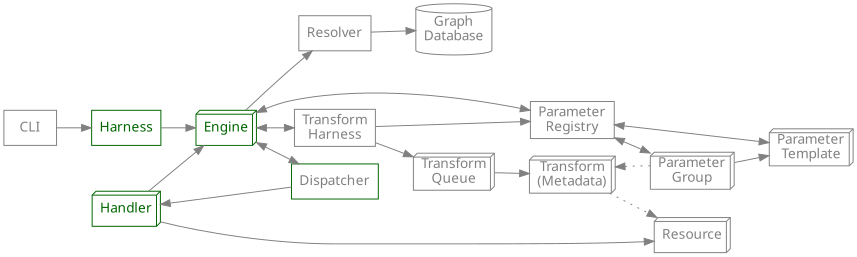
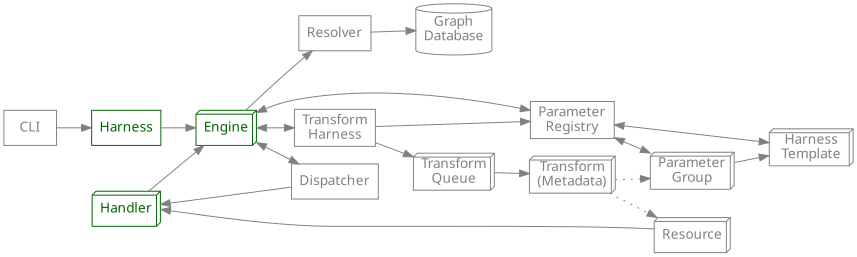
node "Parameter Template": label "Parameter Template" -> "Harness Template"
edge "Parameter Group" -> "Transform (Metadata)": reversed
node "Dispatcher": color darkgreen -> #808080
edge "Handler" -> "Resource": reversed
